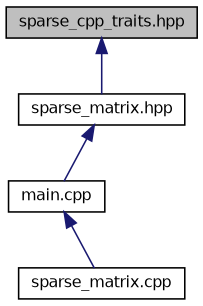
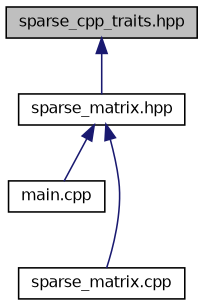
edge "sparse_matrix.cpp" -> "main.cpp": now "sparse_matrix.cpp" -> "sparse_matrix.hpp"
